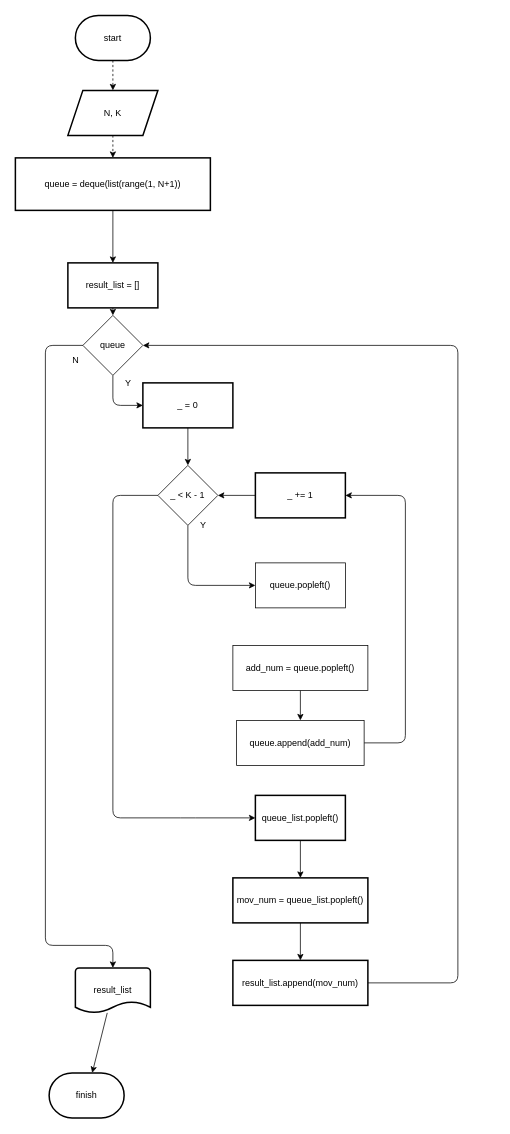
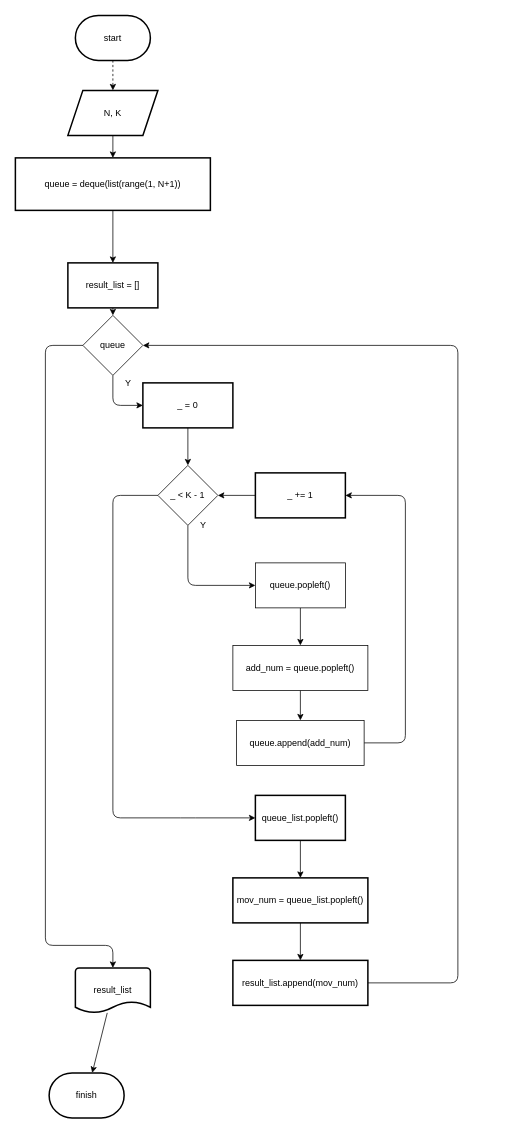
edge "N, K" -> "queue = deque(list(range(1, N+1))": style dashed -> solid
node "N": removed
edge "queue.popleft()" -> "add_num = queue.popleft()": added
